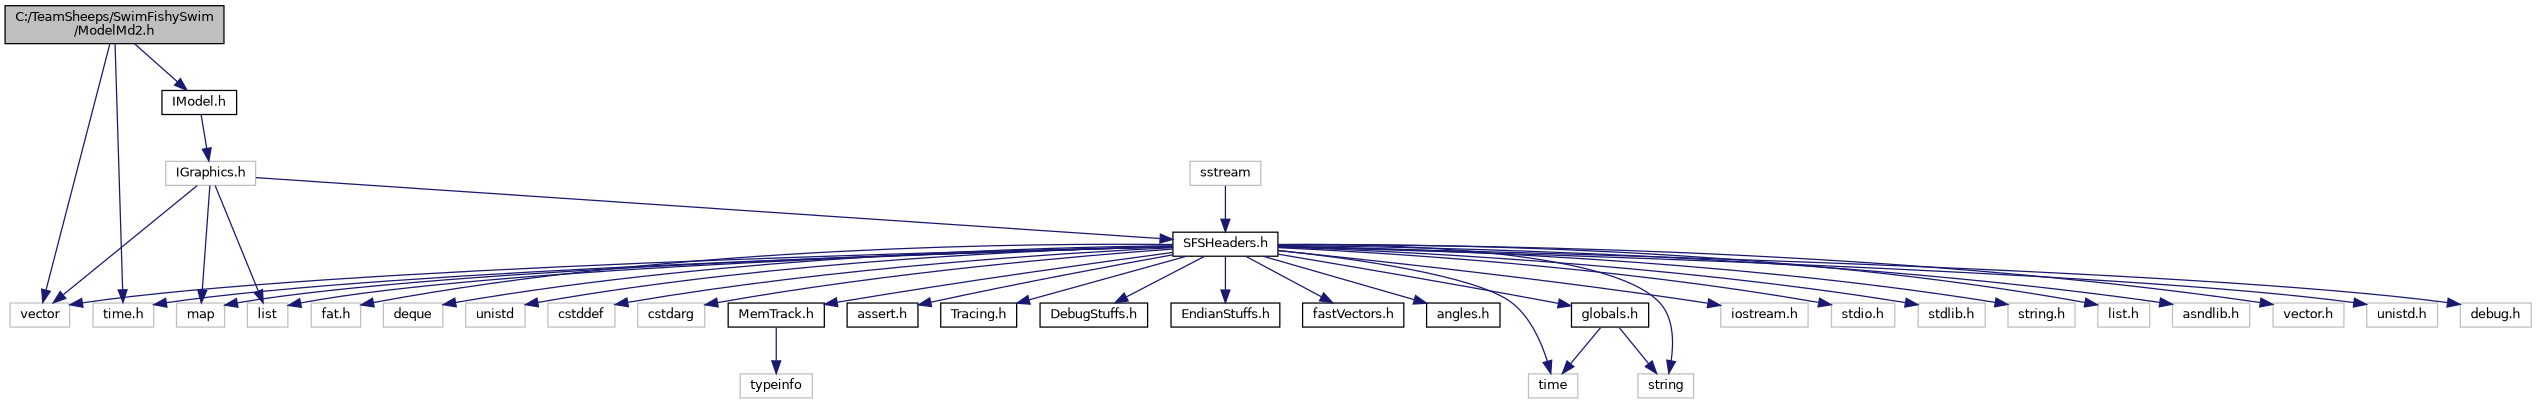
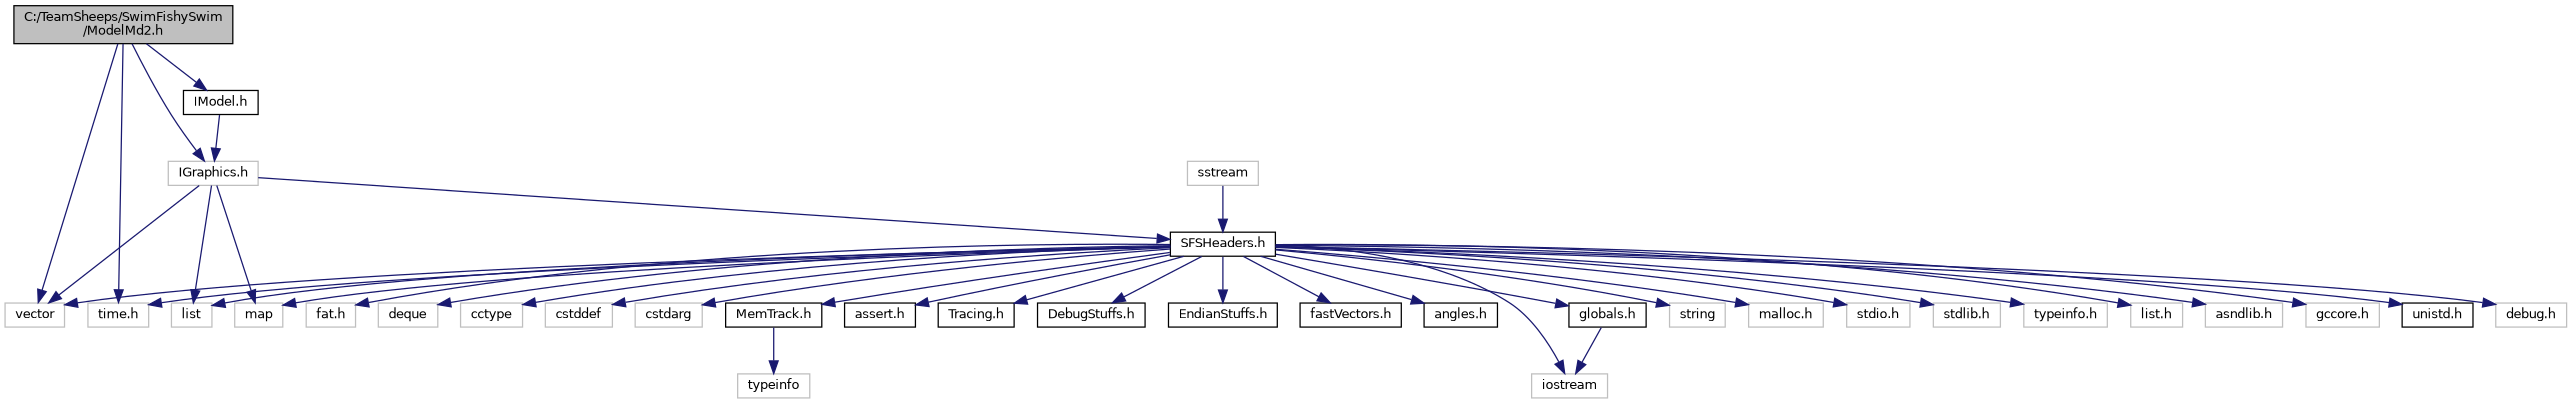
edge "C:/TeamSheeps/SwimFishySwim /ModelMd2.h" -> "IGraphics.h": added
node "unistd": label "unistd" -> "cctype"
node "iostream.h": label "iostream.h" -> "malloc.h"
node "string.h": label "string.h" -> "typeinfo.h"
node "vector.h": label "vector.h" -> "gccore.h"
node "unistd.h": color grey75 -> black
edge "globals.h" -> "string": removed
node "time": label "time" -> "iostream"
